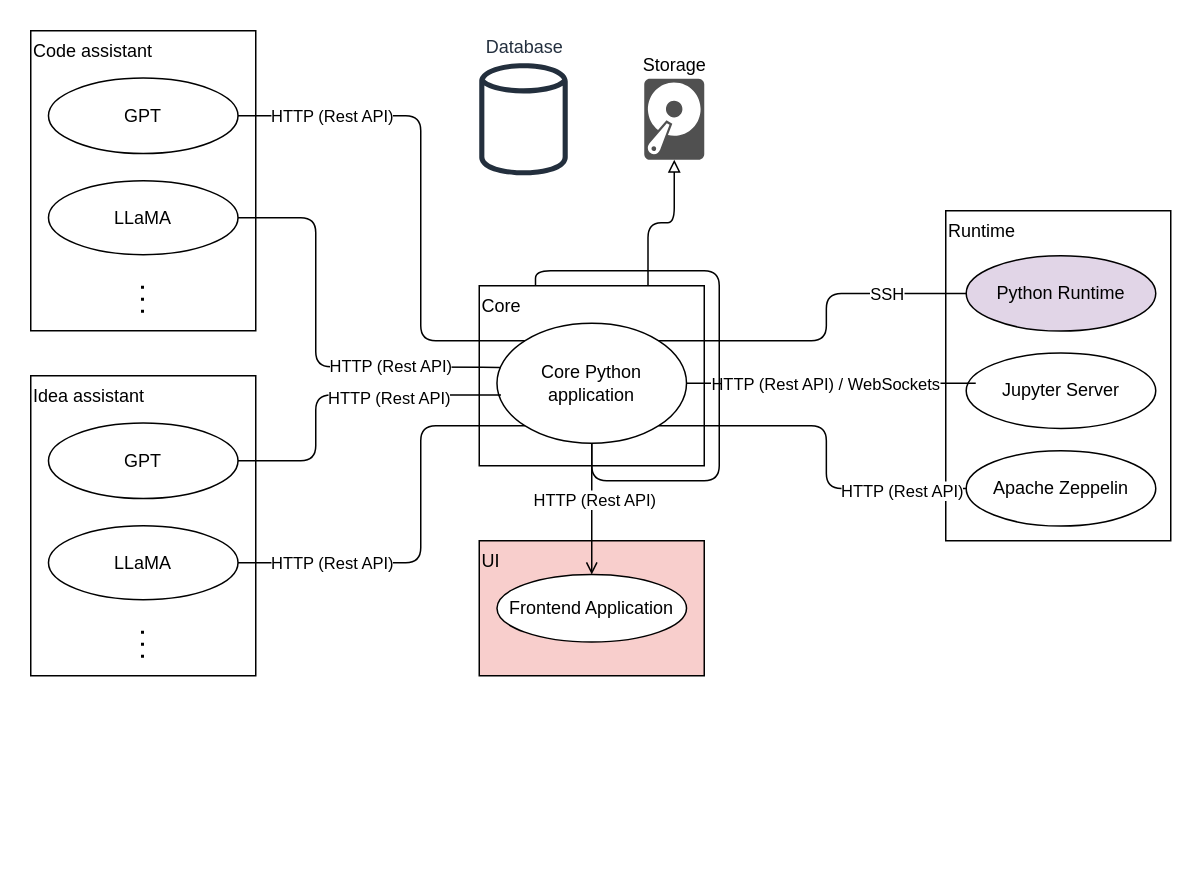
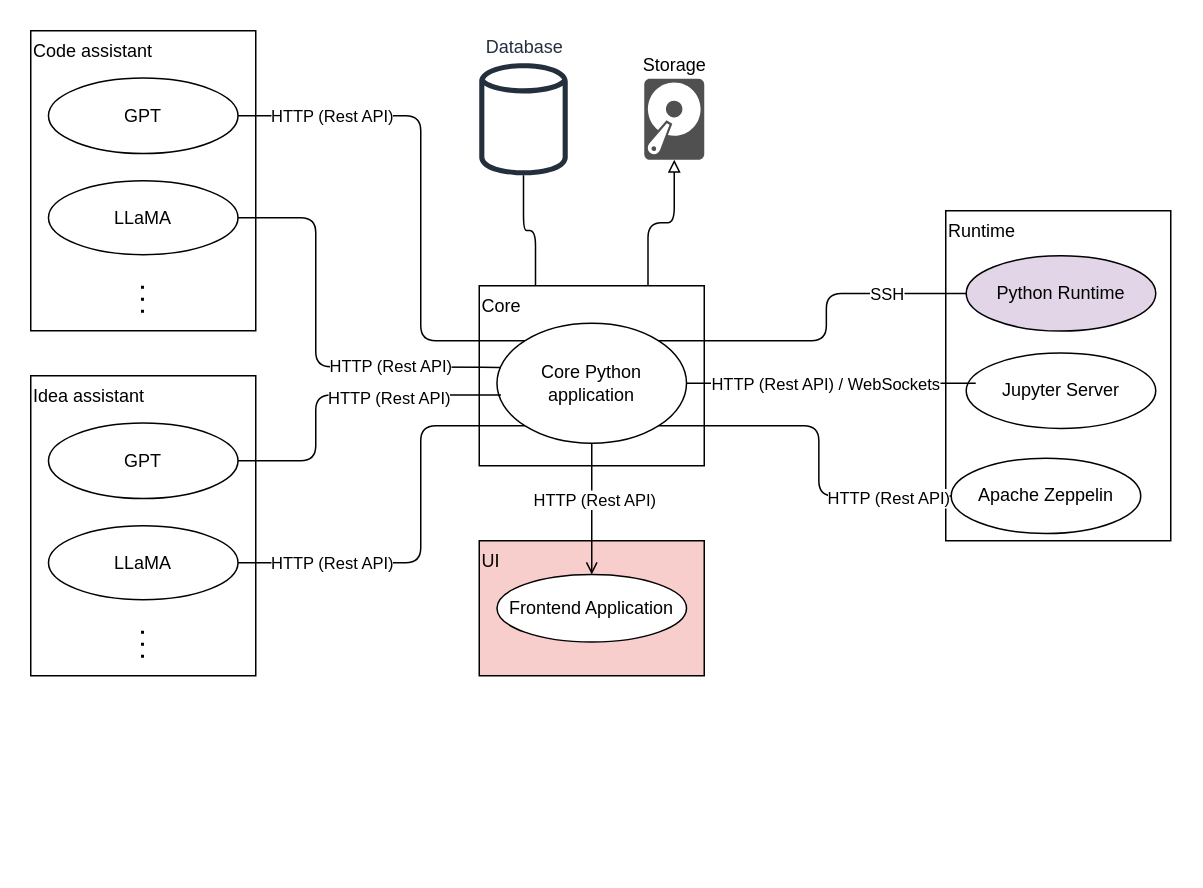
edge "Core" -- "Core Python application": now "Core" -- "Database"
node "Apache Zeppelin": moved (1061, 488) -> (1046, 496)
